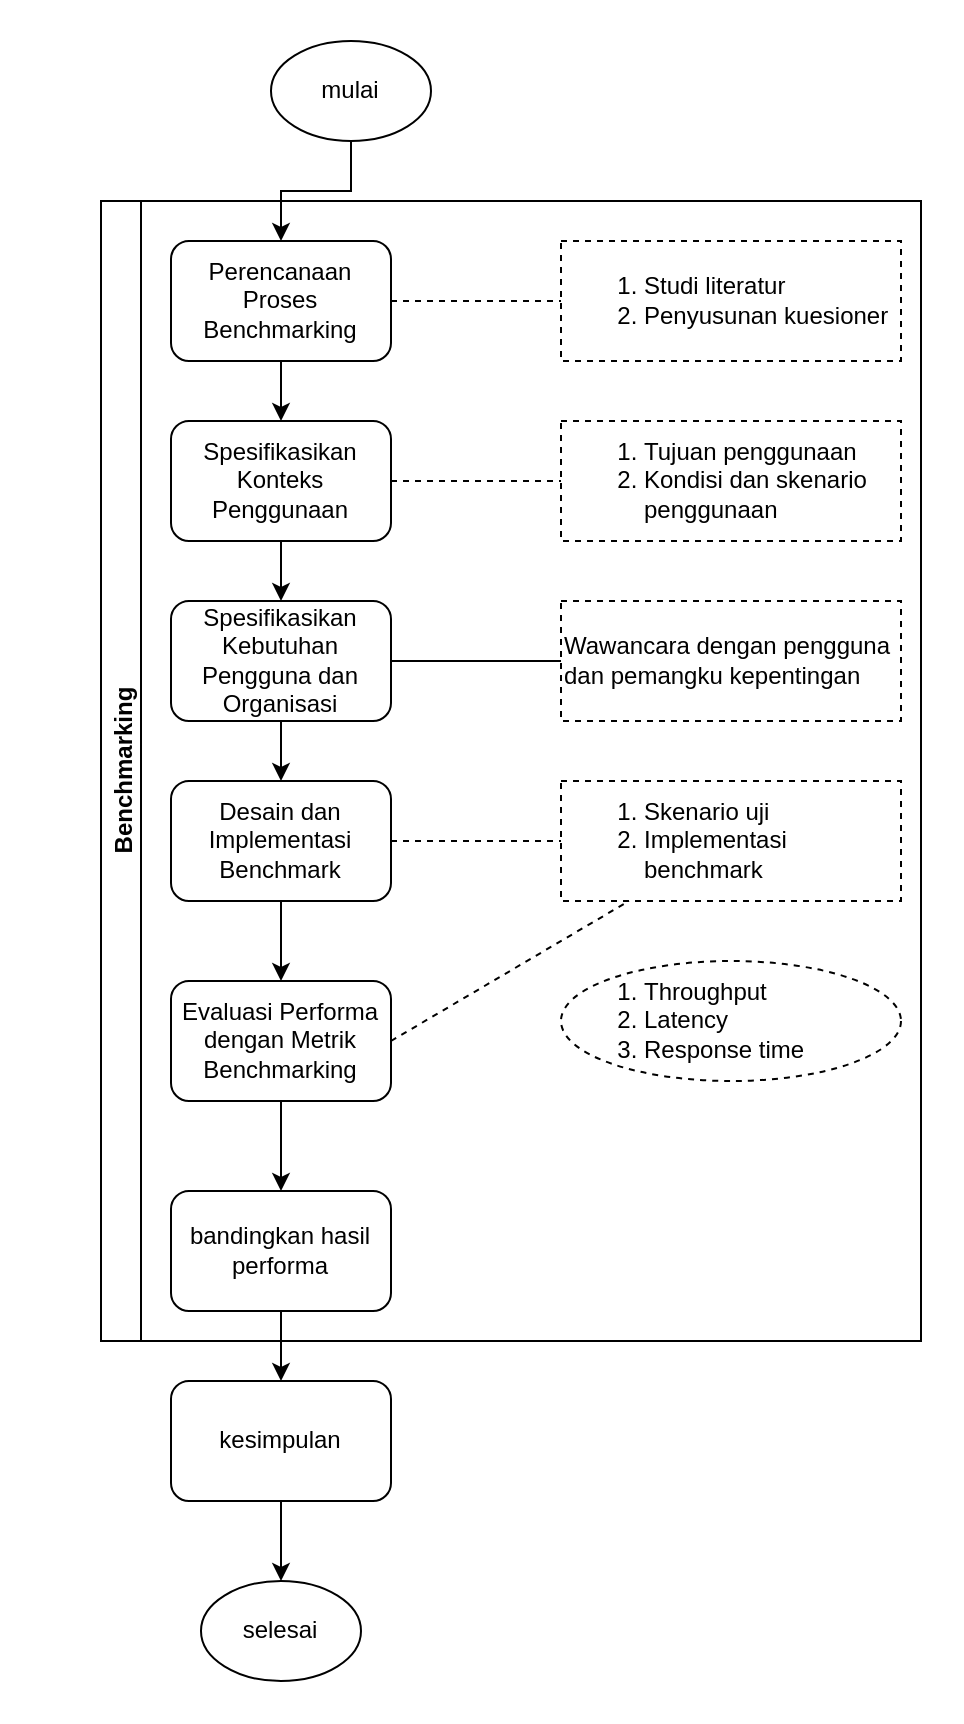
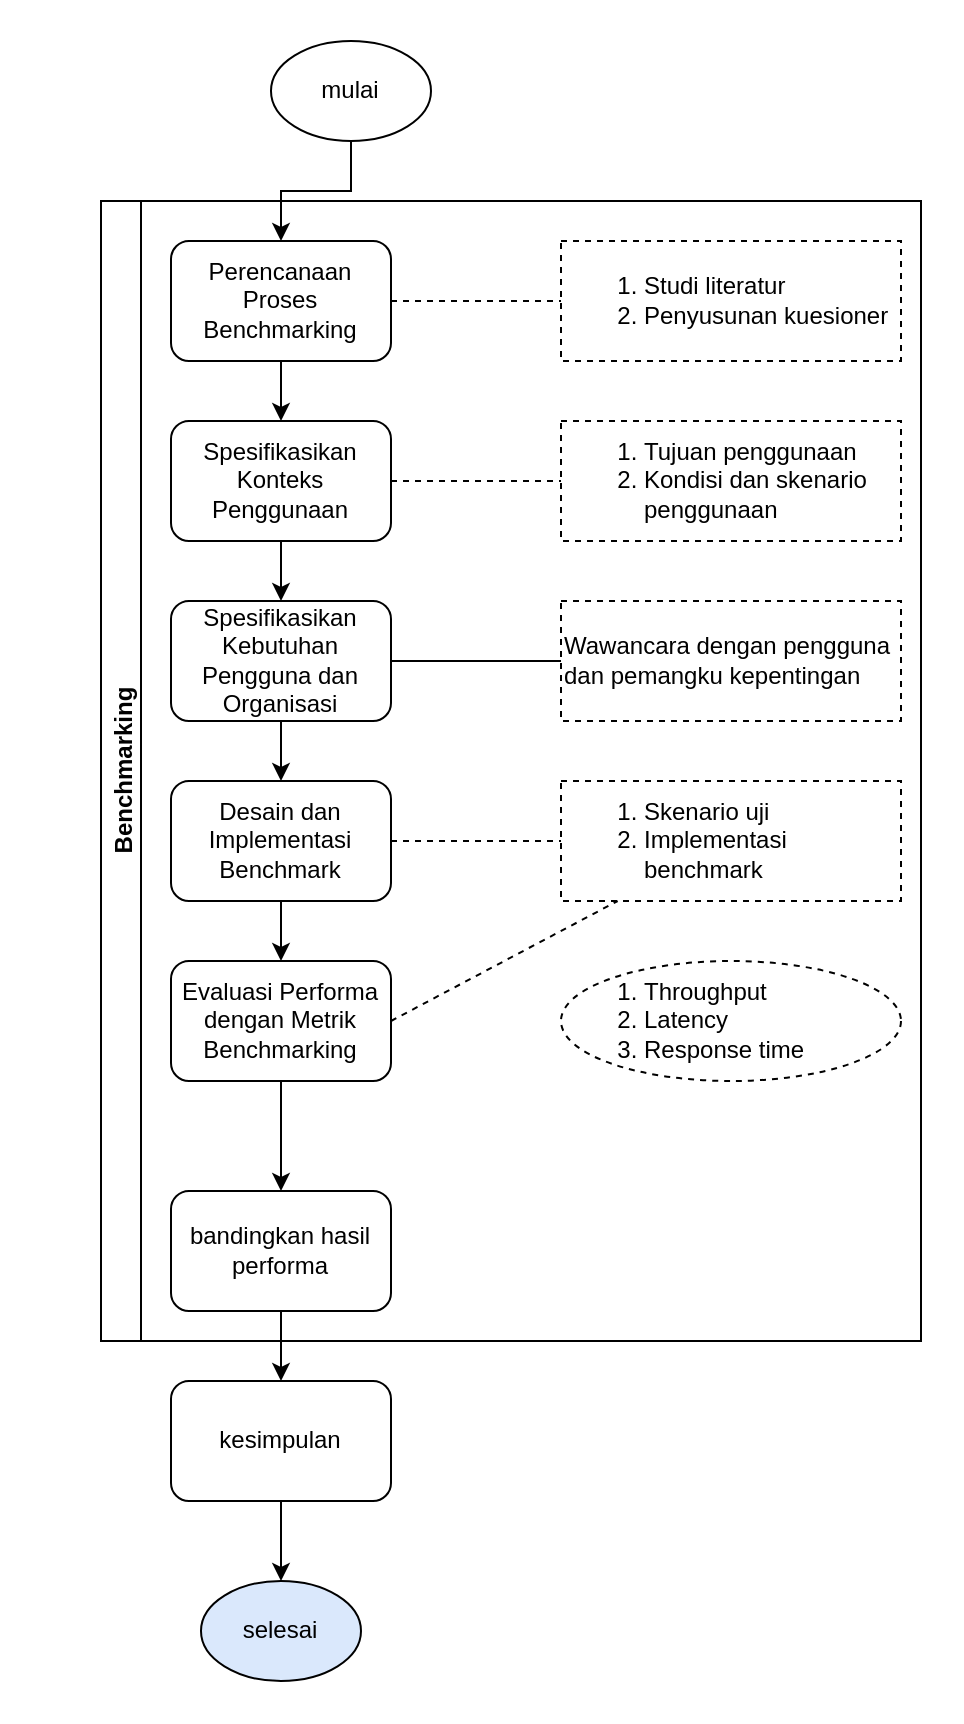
node "Evaluasi Performa dengan Metrik Benchmarking": moved (281, 1041) -> (281, 1021)
node "selesai": fillcolor #ffffff -> #dae8fc
